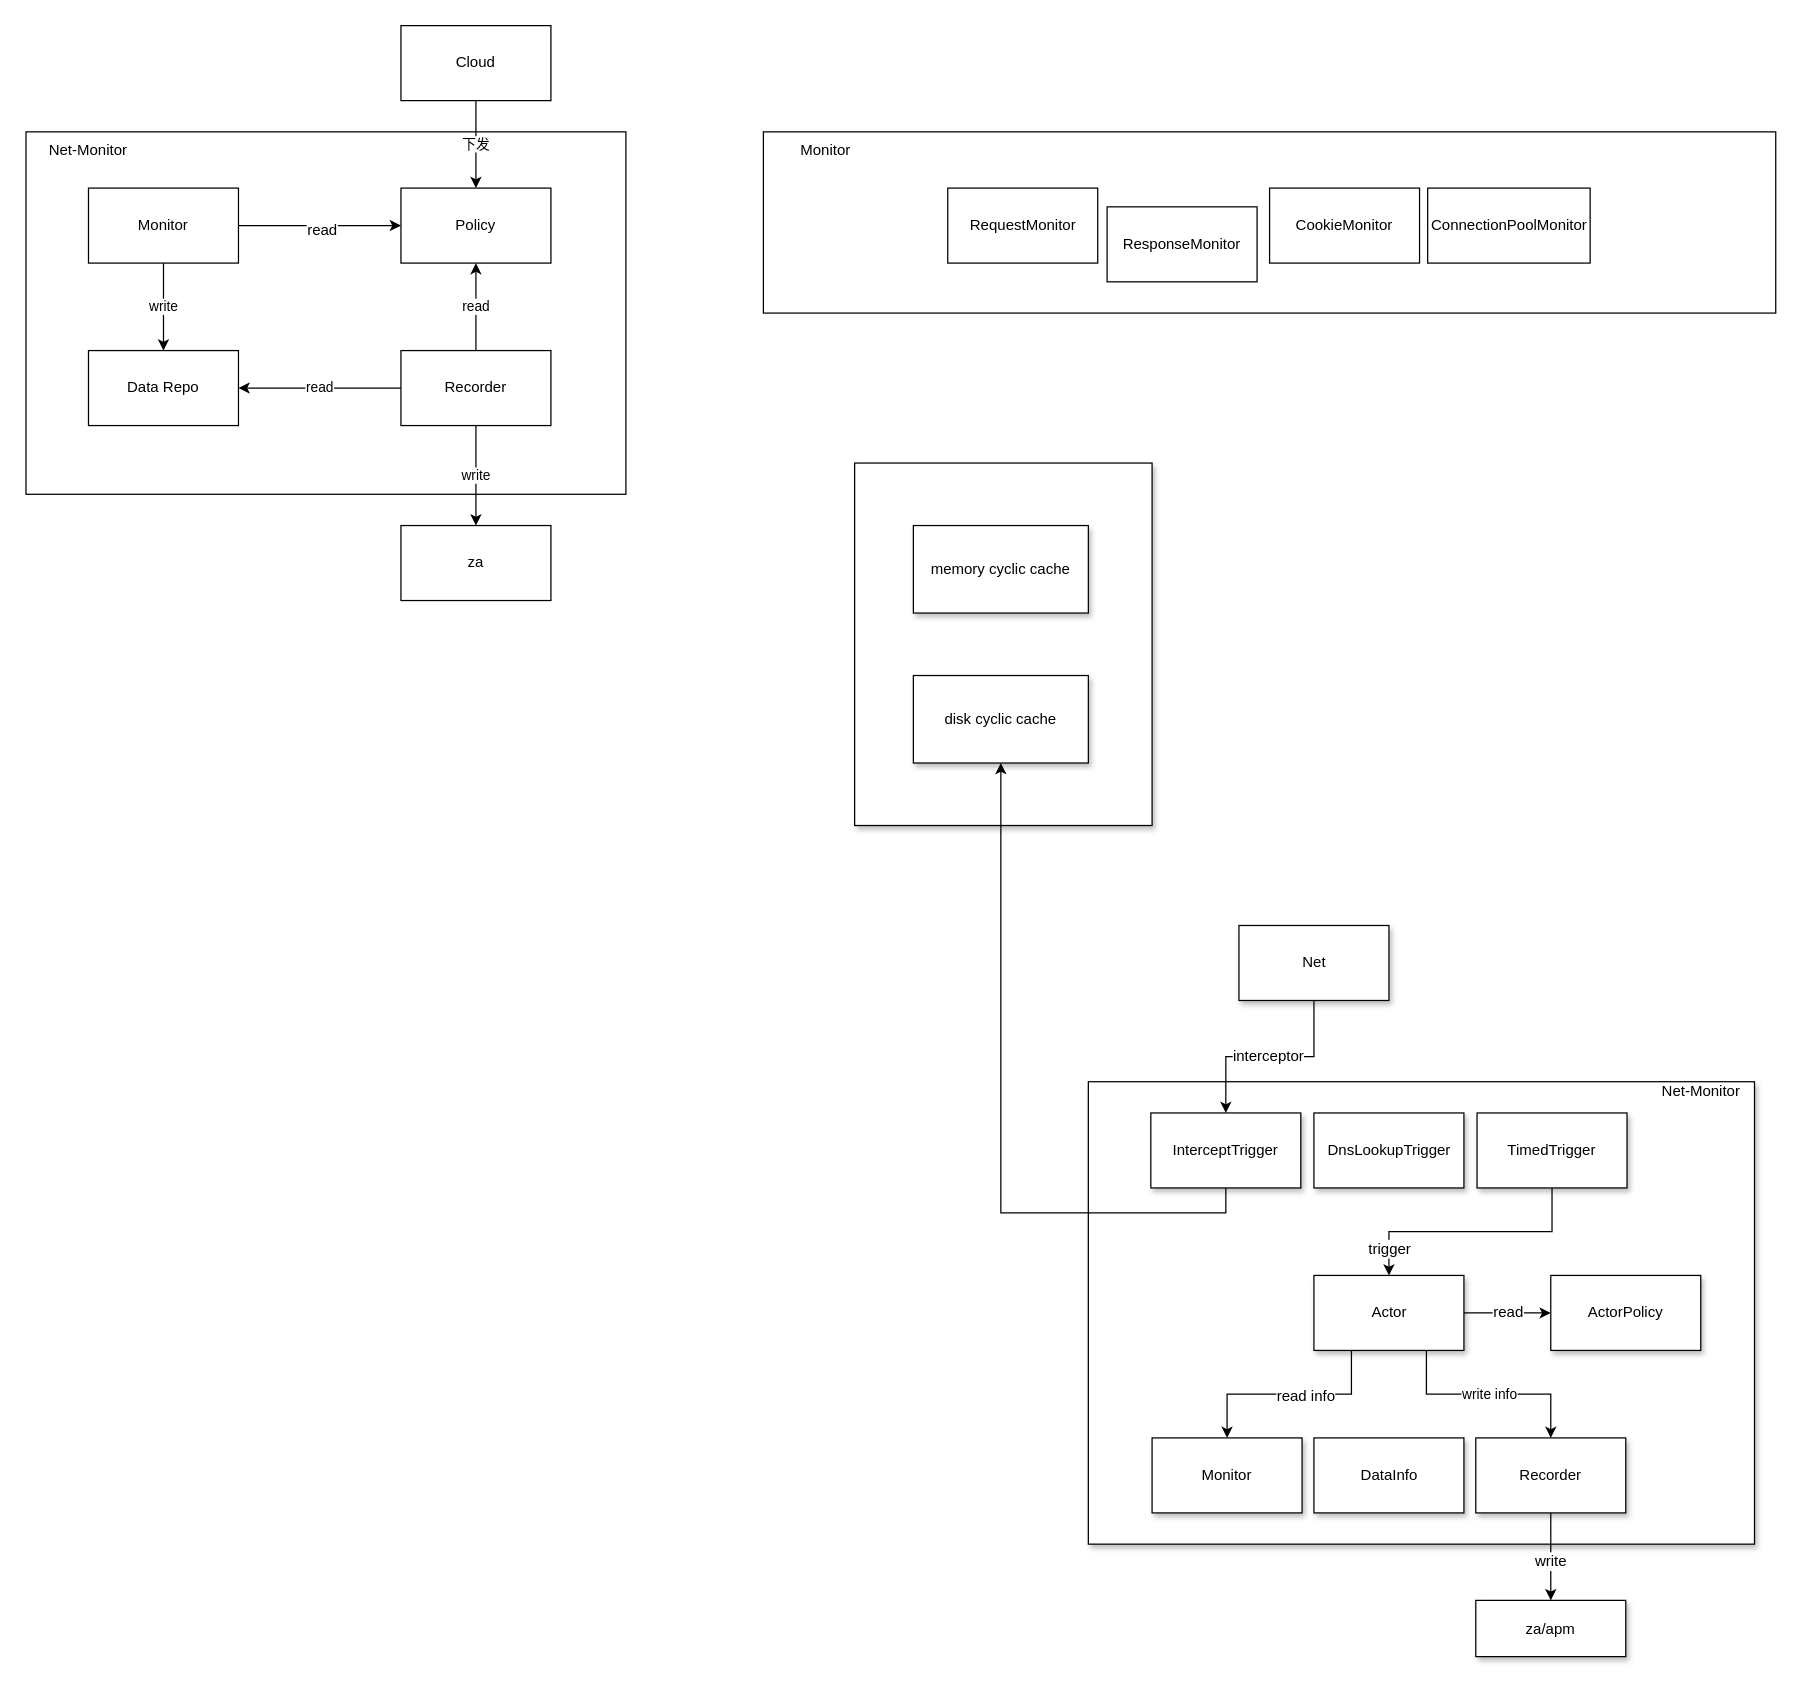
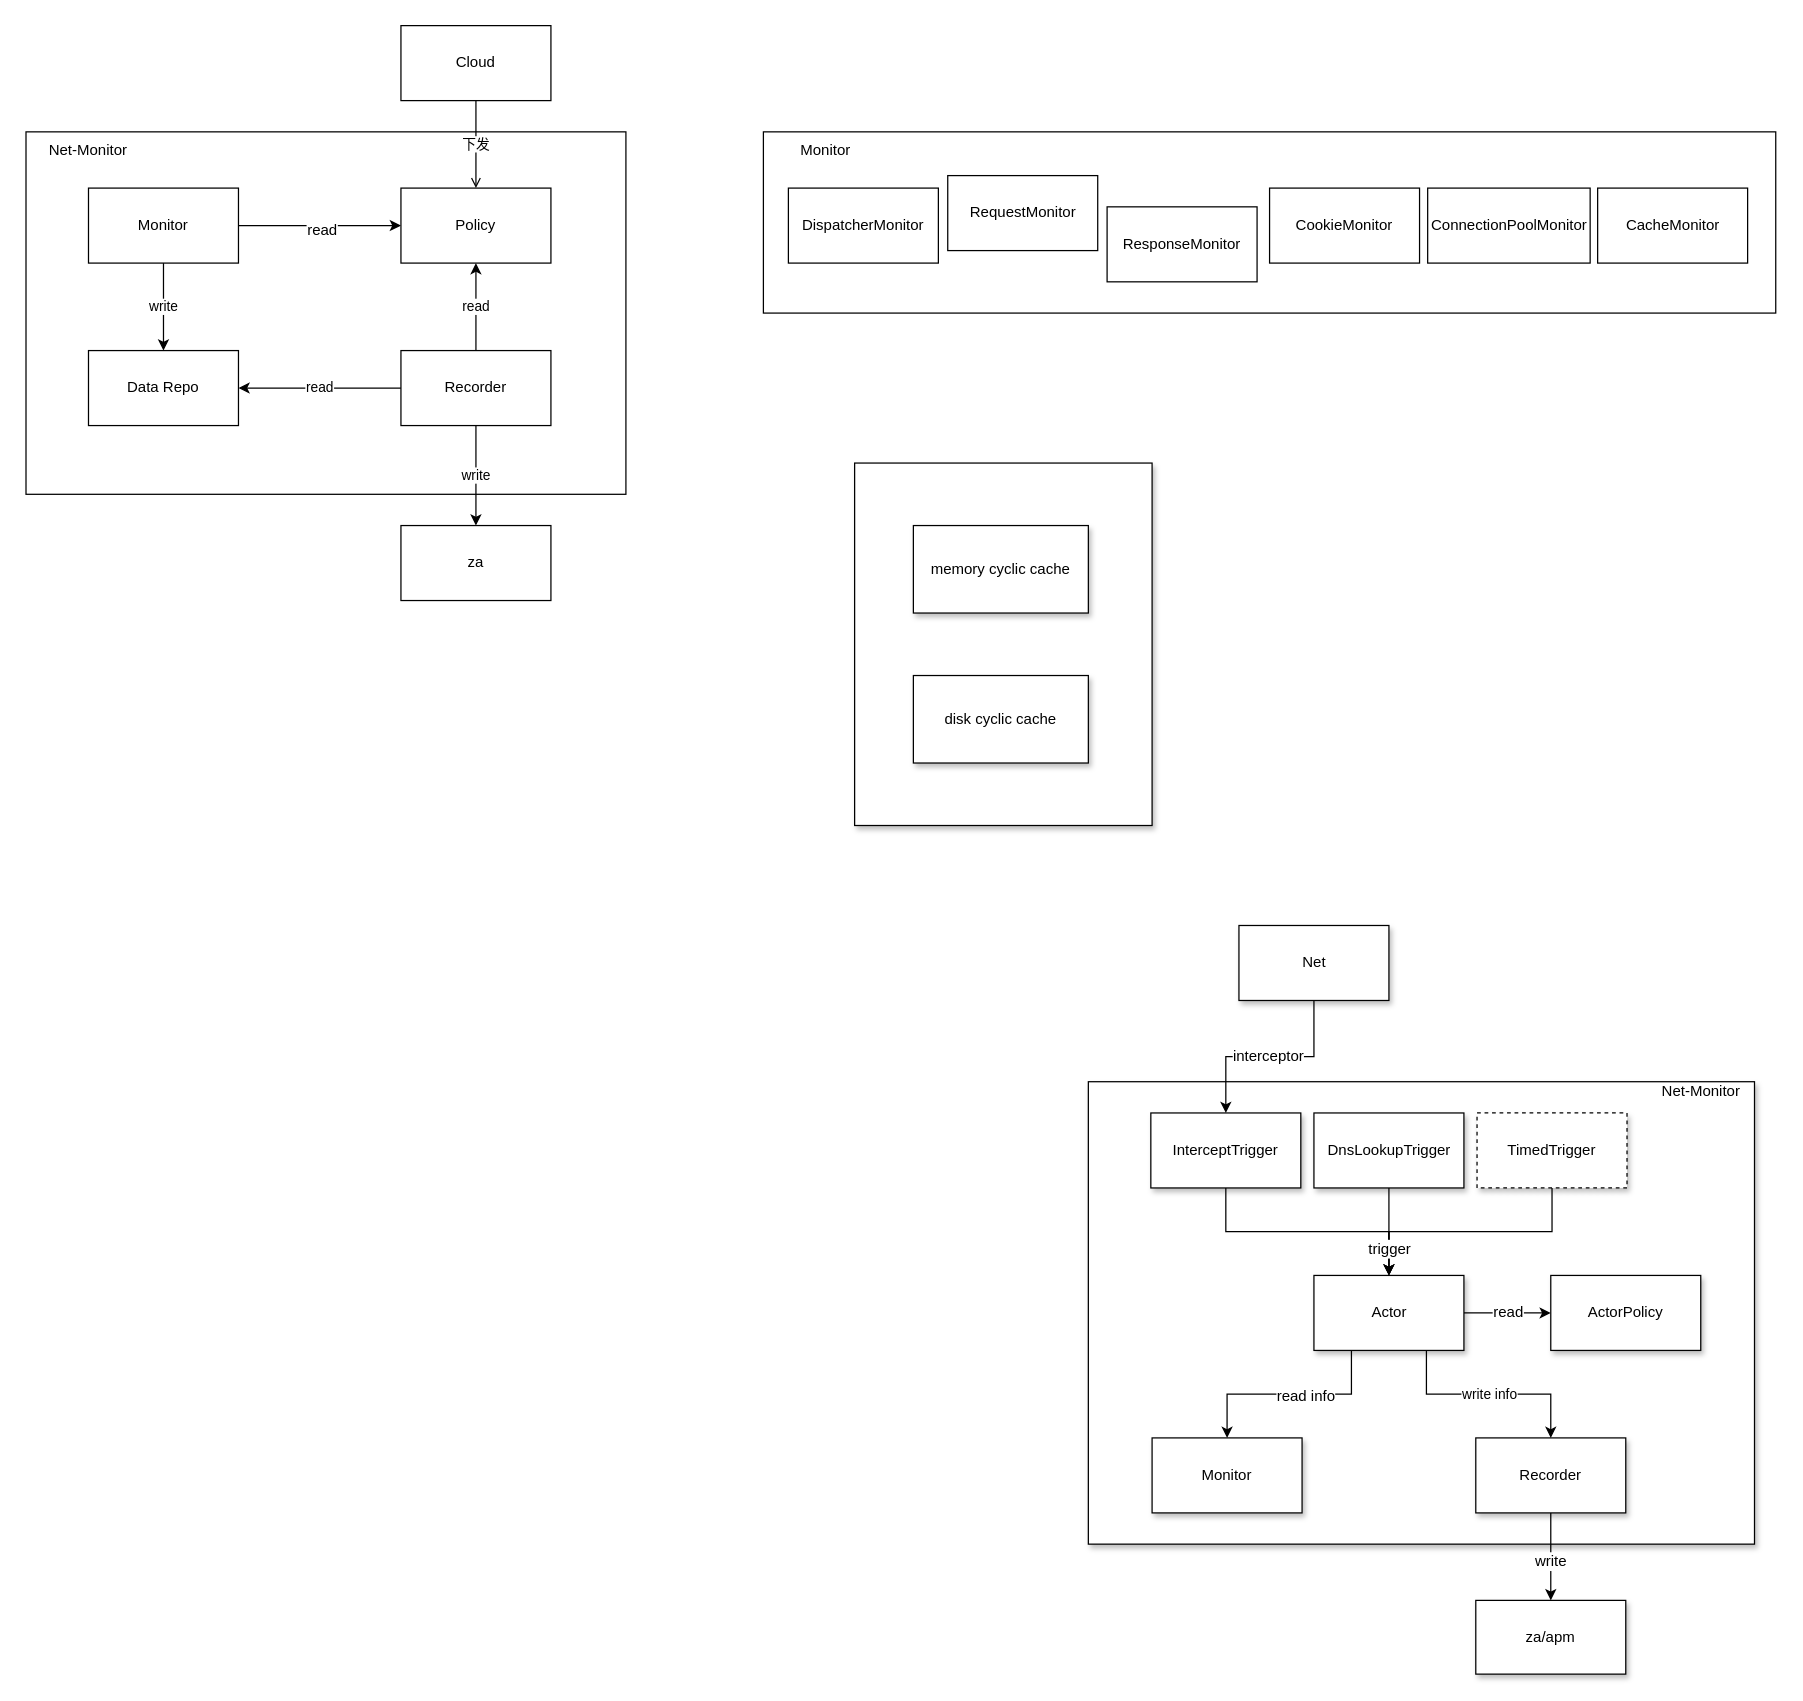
edge "Cloud" -> "Policy": arrowhead classic -> open
node "DispatcherMonitor": added
node "RequestMonitor": moved (1023, 226) -> (1023, 213)
node "CacheMonitor": added
edge "InterceptTrigger" -> "disk cyclic cache": now "InterceptTrigger" -> "Actor"
node "TimedTrigger": style solid -> dashed
edge "DnsLookupTrigger" -> "Actor": added
node "DataInfo": removed
node "za/apm": size 150x56 -> 150x74
